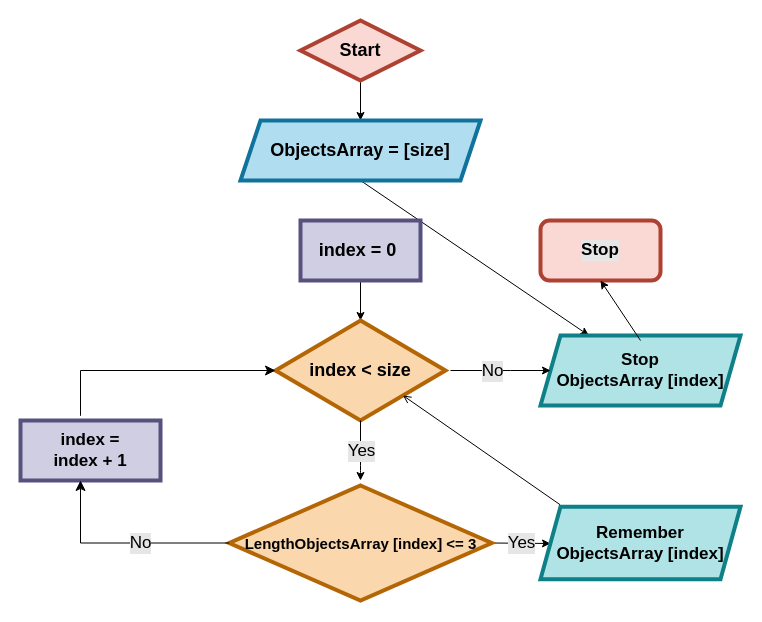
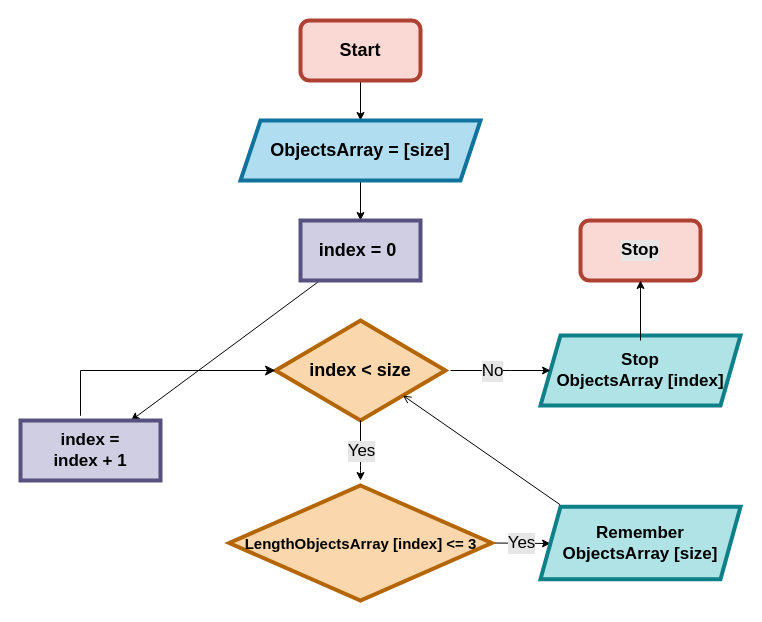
node "Start": shape diamond -> rounded rectangle
node "Stop": moved (601, 251) -> (641, 251)
edge "ObjectsArray = [size]" -> "Stop ObjectsArray [index]": now "ObjectsArray = [size]" -> "index = 0"
edge "index = 0" -> "index < size": now "index = 0" -> "index = index + 1"
edge "LengthObjectsArray [index] <= 3" -> "index = index + 1": removed, label "No"
node "Remember ObjectsArray [index]": label "Remember ObjectsArray [index]" -> "Remember ObjectsArray [size]"
